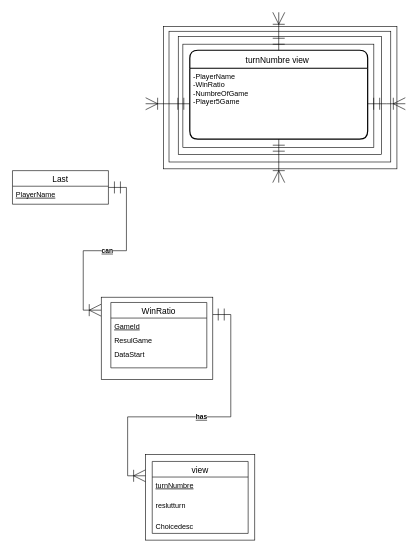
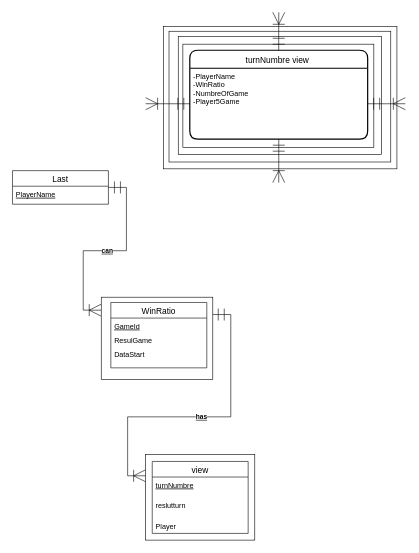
node "Choicedesc": label "Choicedesc" -> "Player"
